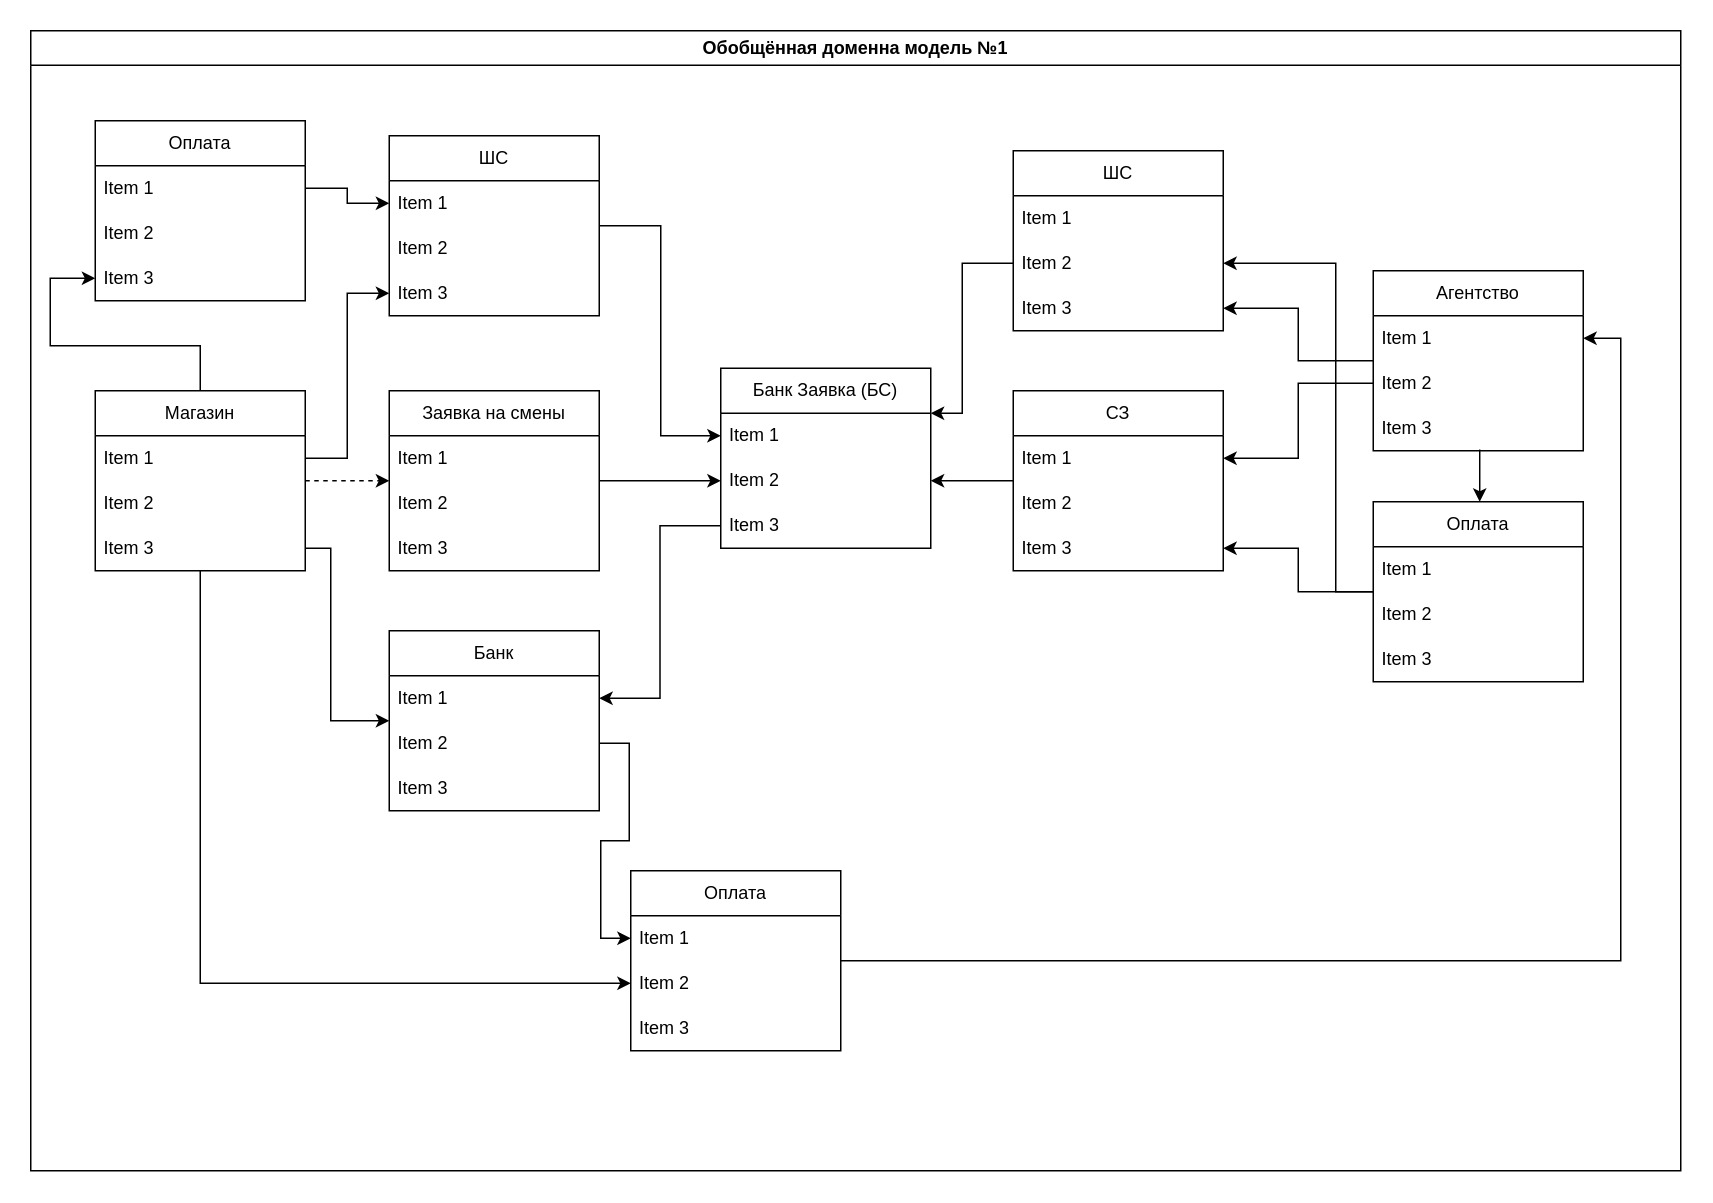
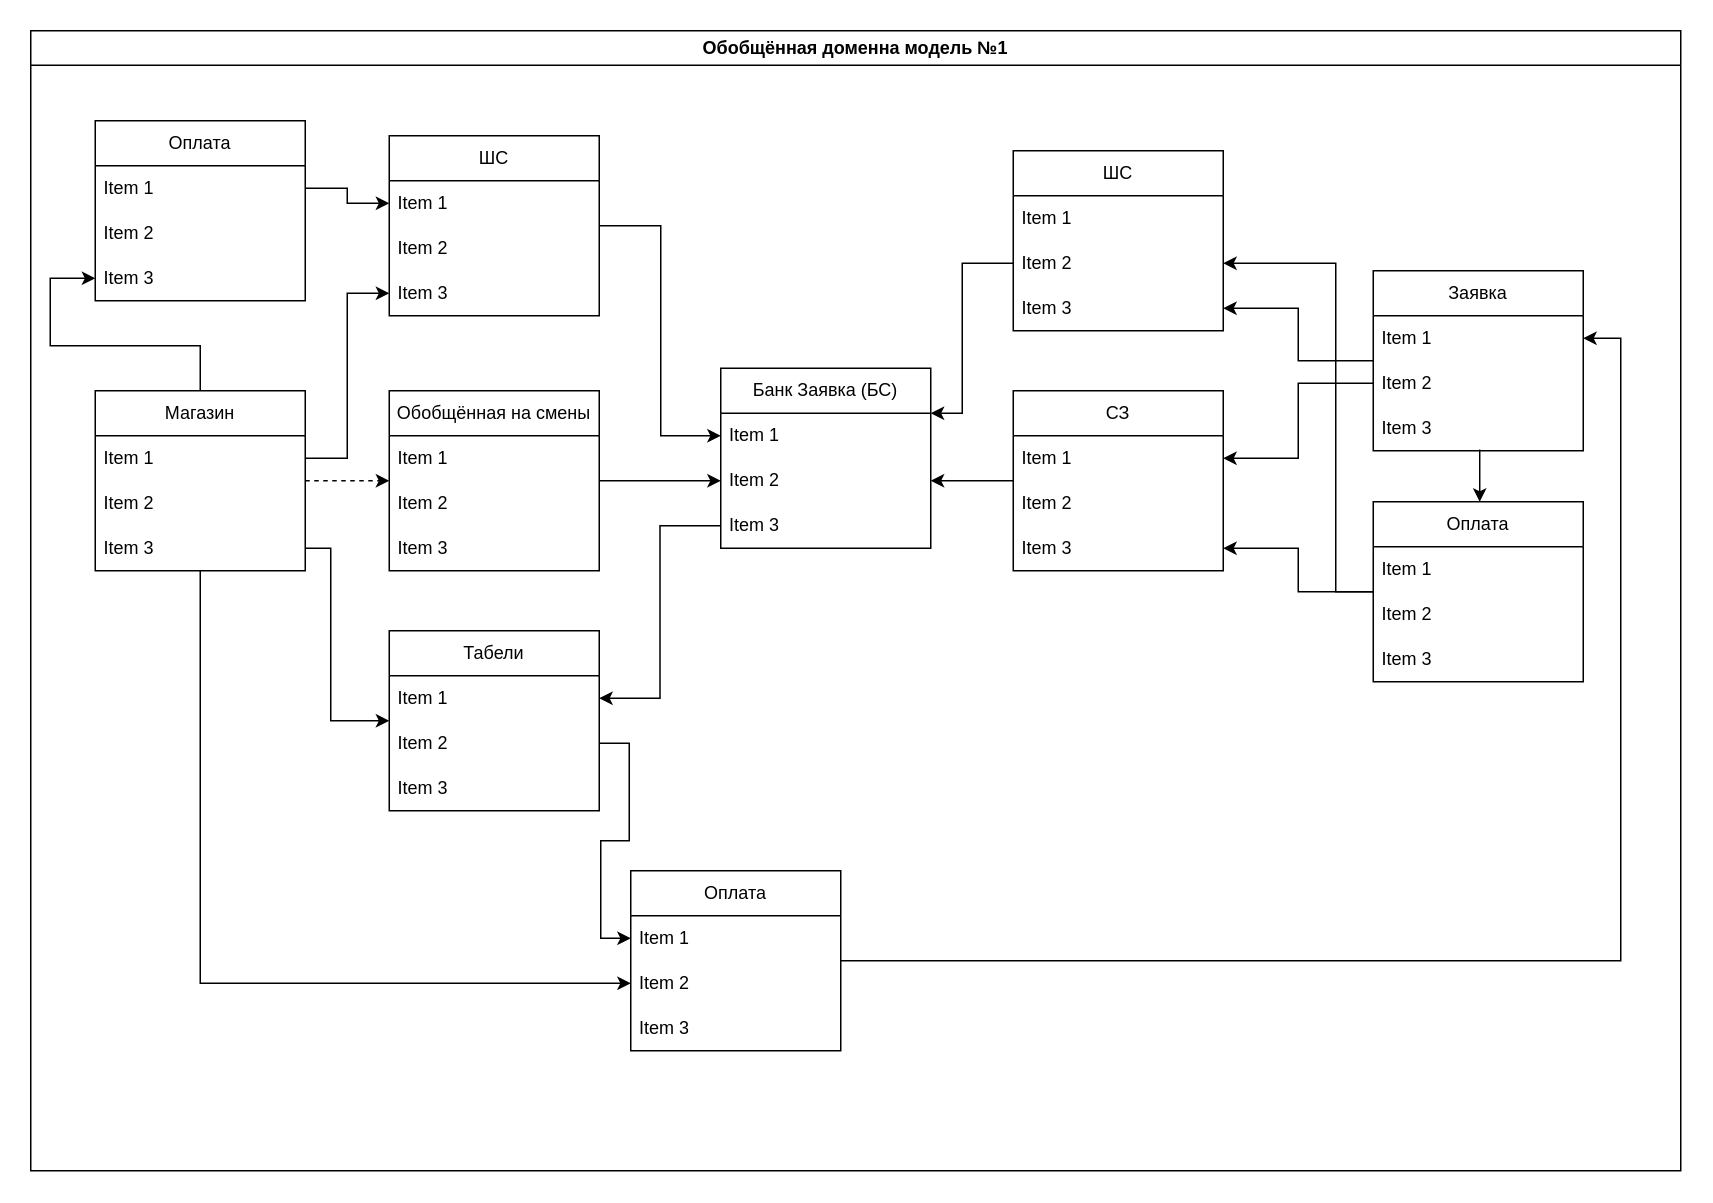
node "Агентство": label "Агентство" -> "Заявка"
node "Заявка на смены": label "Заявка на смены" -> "Обобщённая на смены"
node "Банк": label "Банк" -> "Табели"
